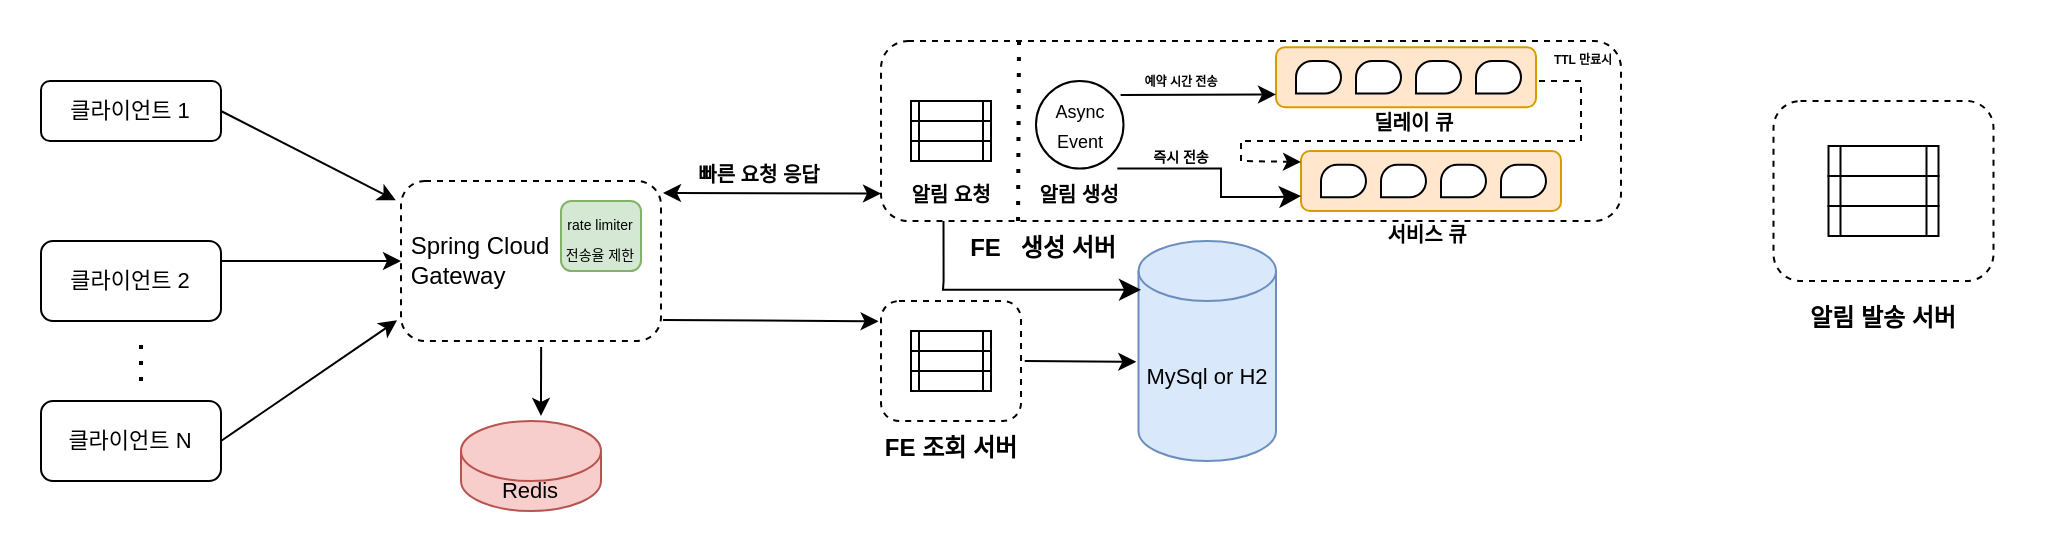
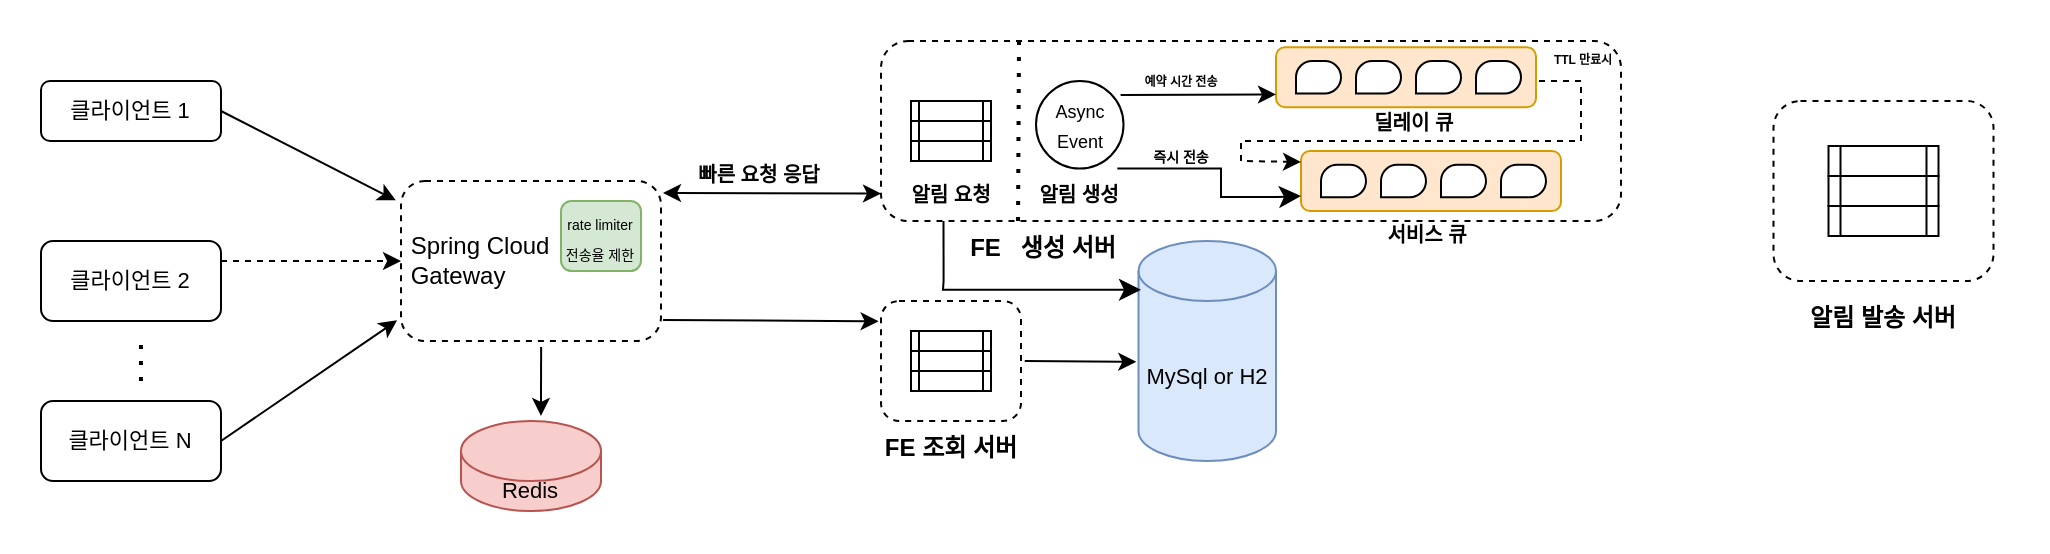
edge "클라이언트 2" -> "Spring Cloud Gateway": style solid -> dashed
